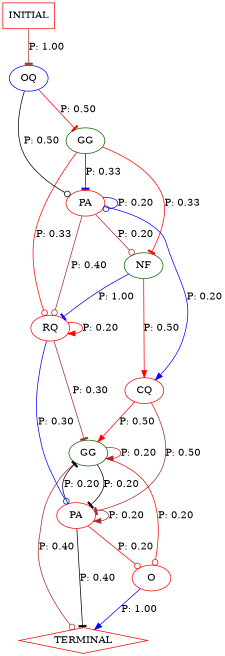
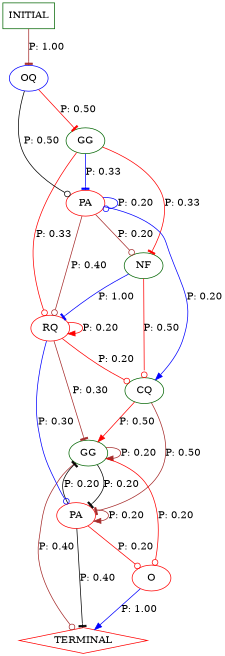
node "INITIAL": color red -> darkgreen
edge "NF" -> "CQ": arrowhead normal -> odot
edge "RQ" -> "CQ": added, label "P: 0.20"
node "CQ": color red -> darkgreen
